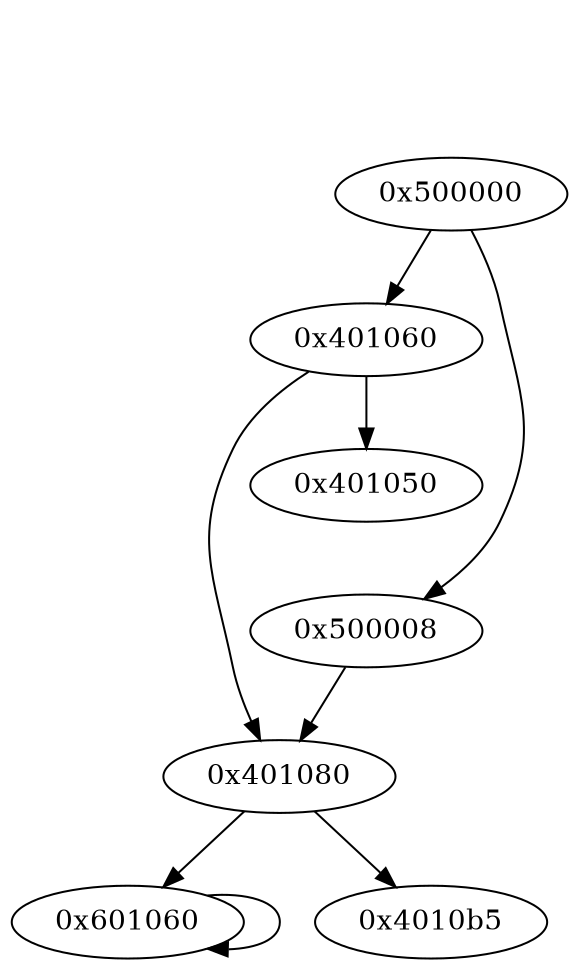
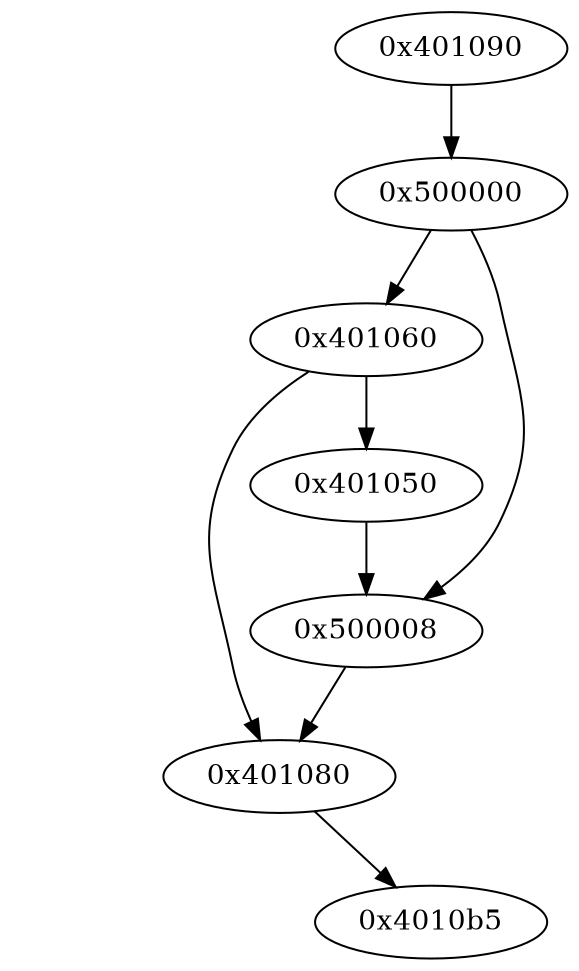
node "0x401090": added
edge "0x401050" -> "0x500008": added
node "0x601060": removed
